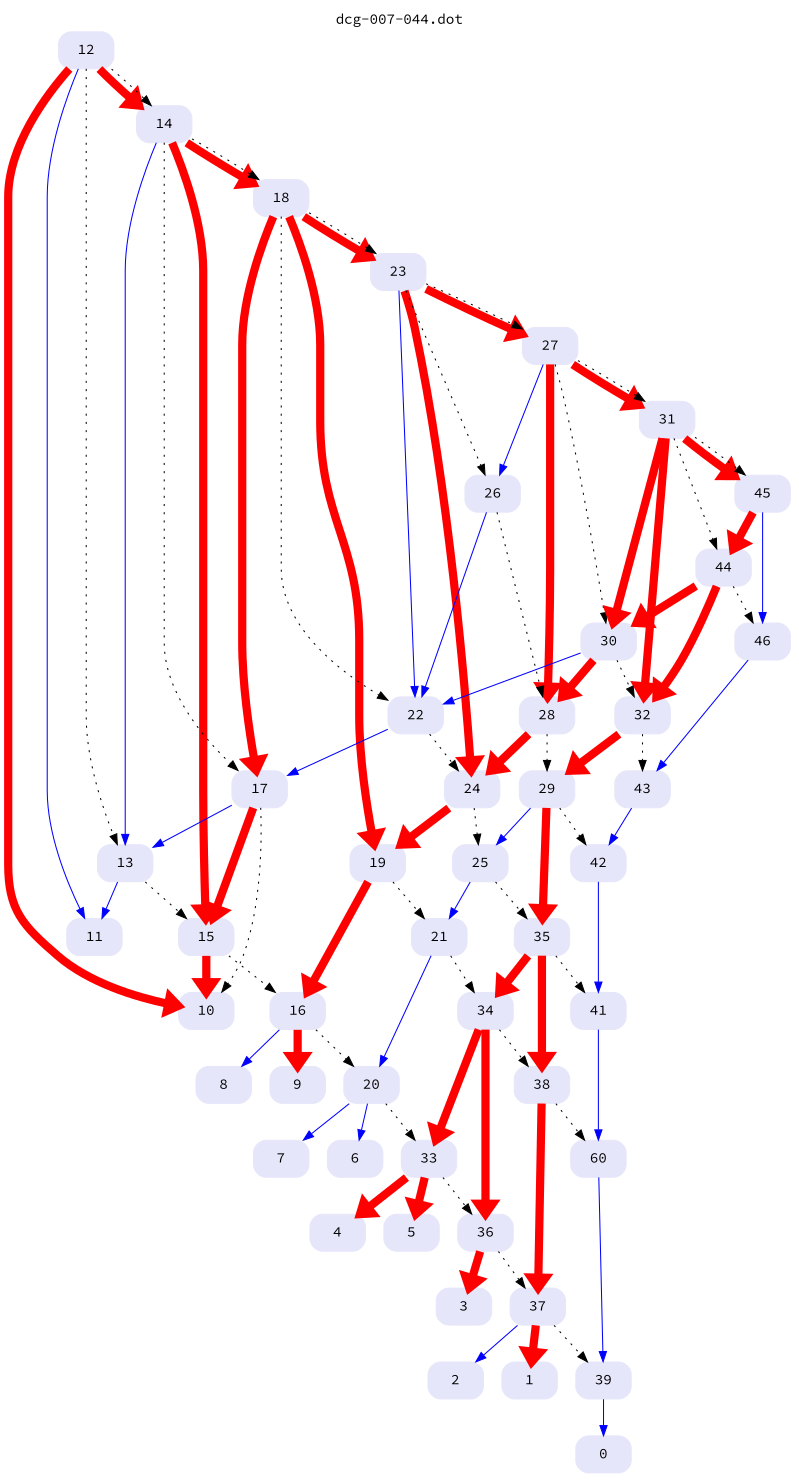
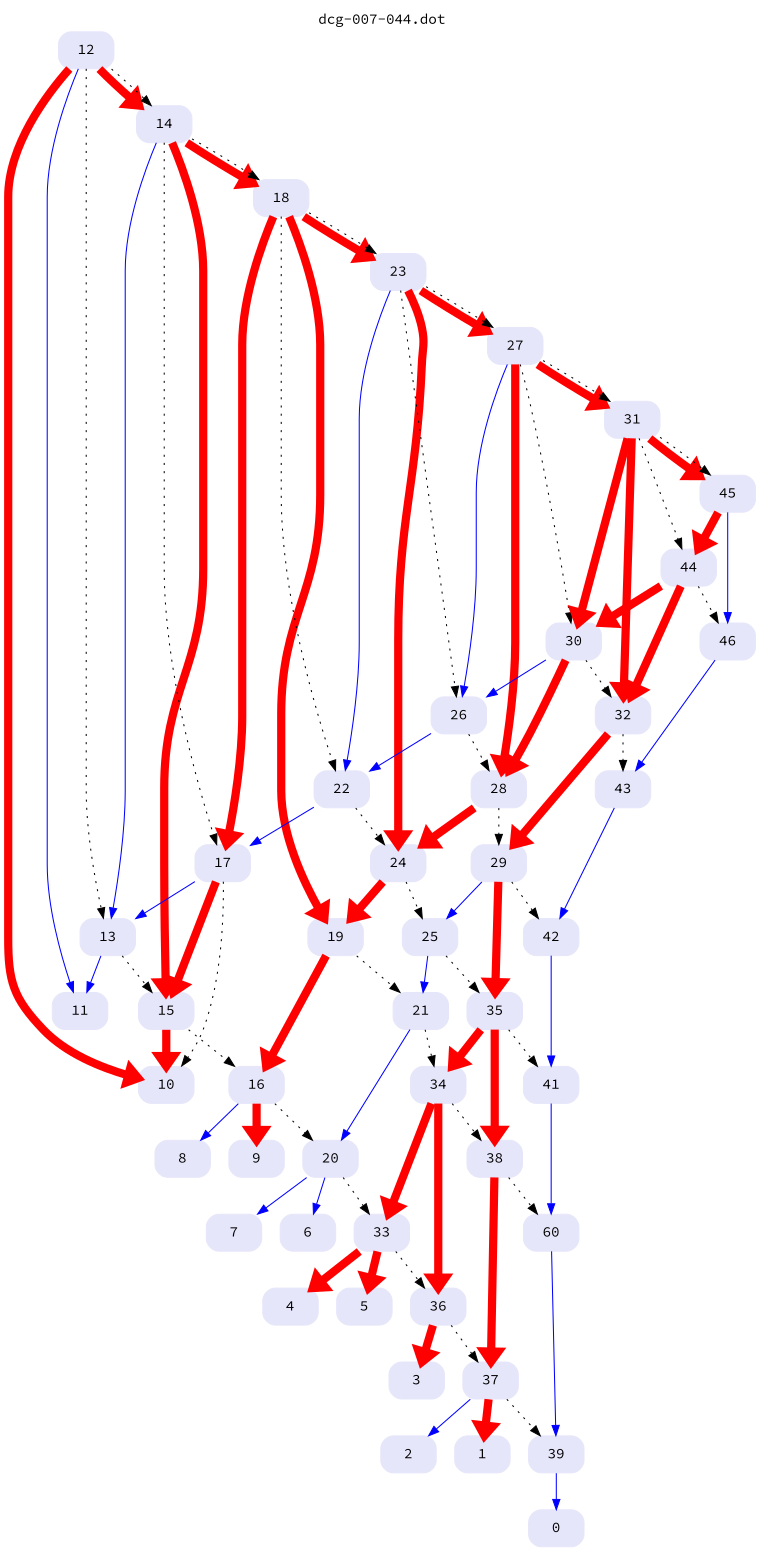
edge "30" -> "22": now "30" -> "26"
